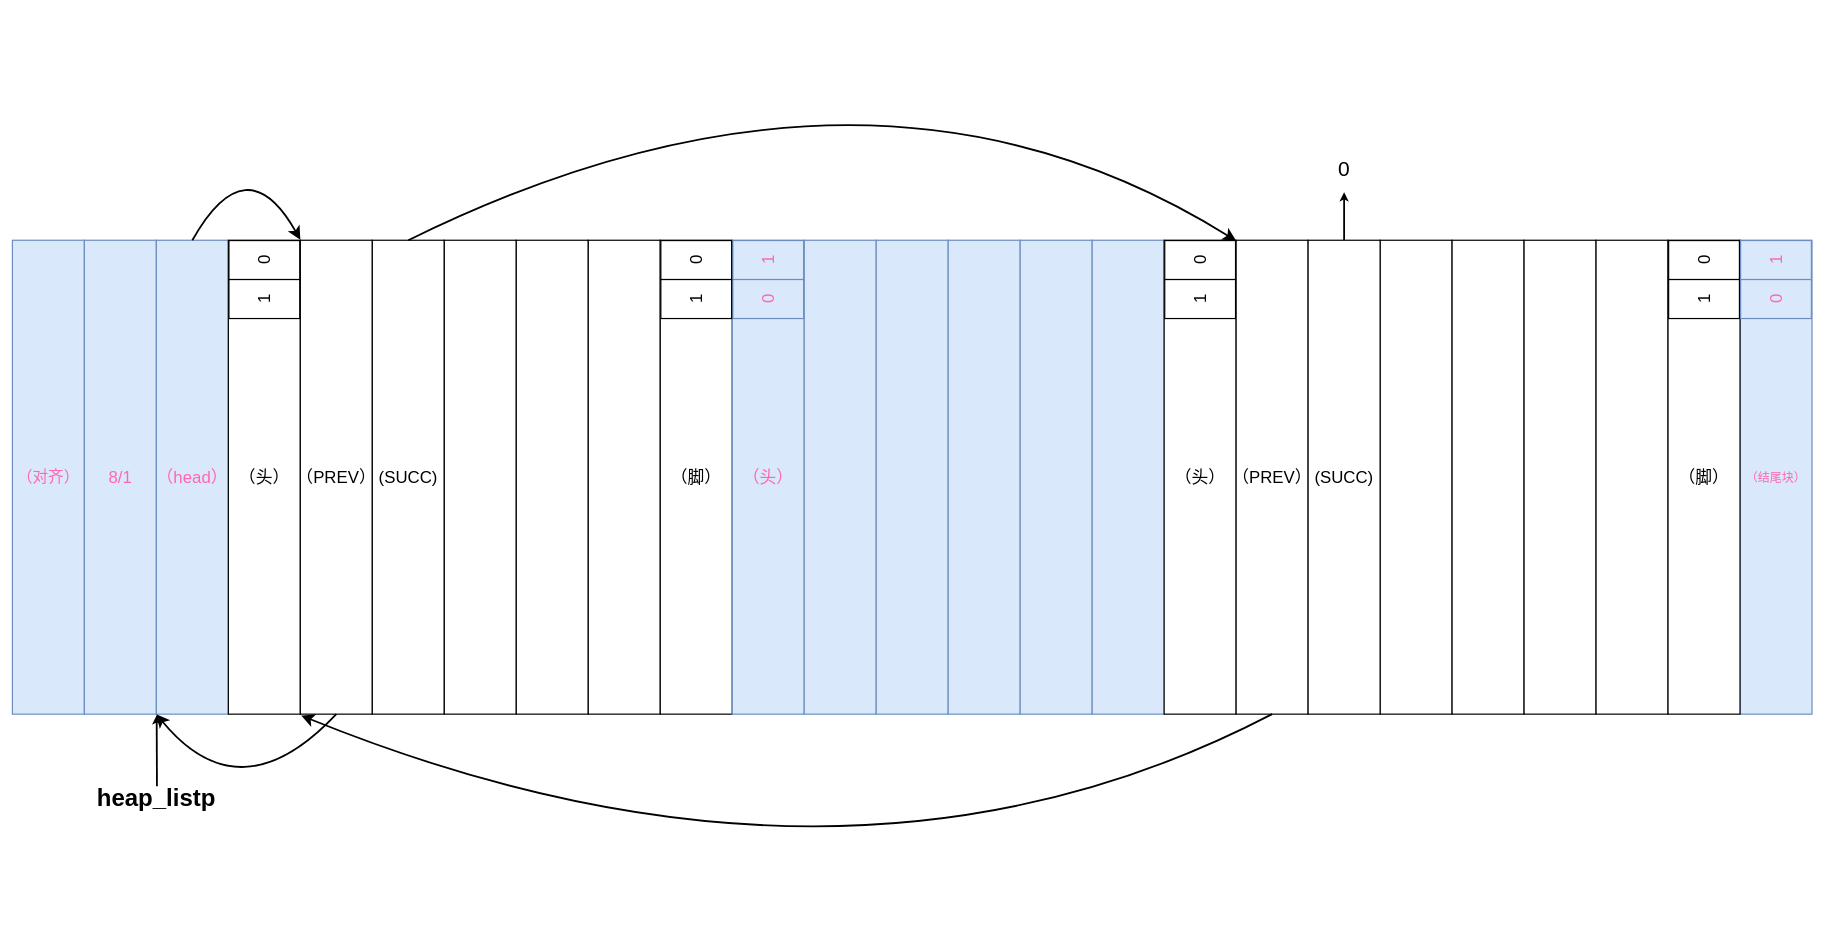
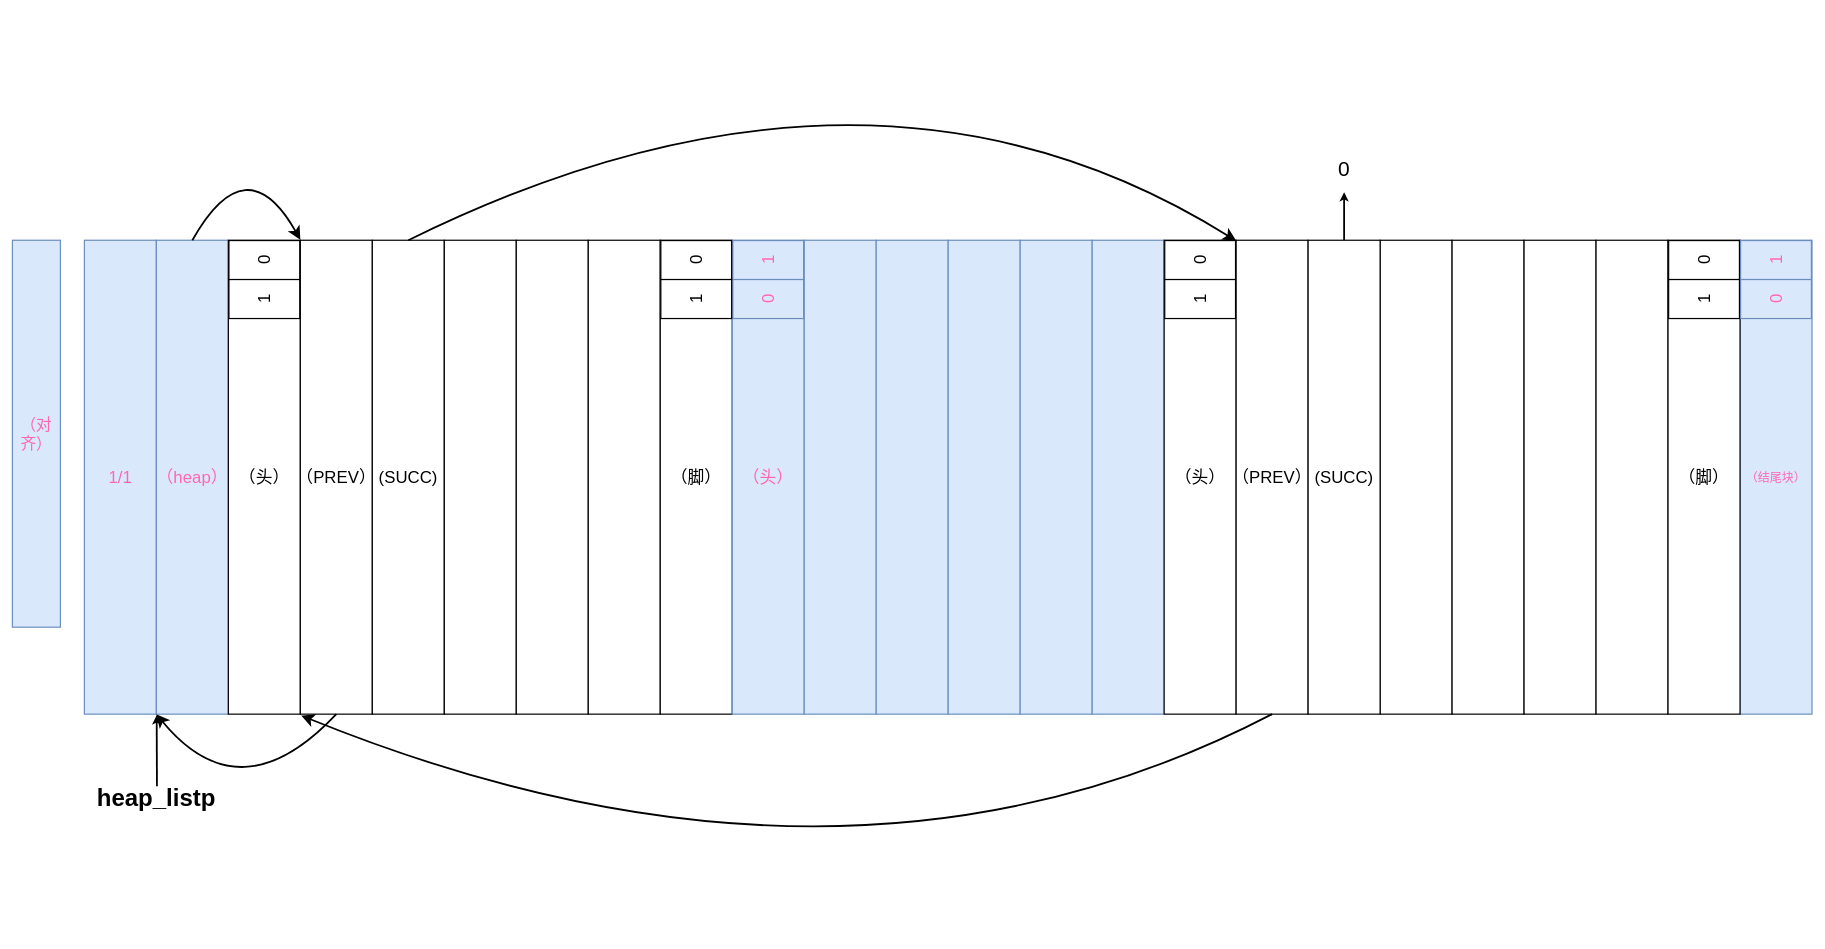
node "（对齐）": size 72x474 -> 48x387
node "8/1": label "8/1" -> "1/1"
node "（head）": label "（head）" -> "（heap）"
